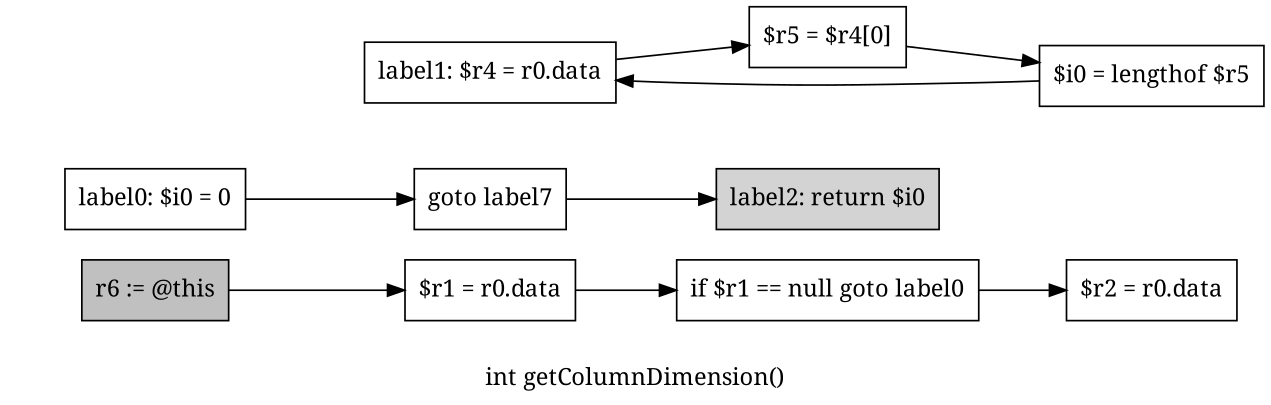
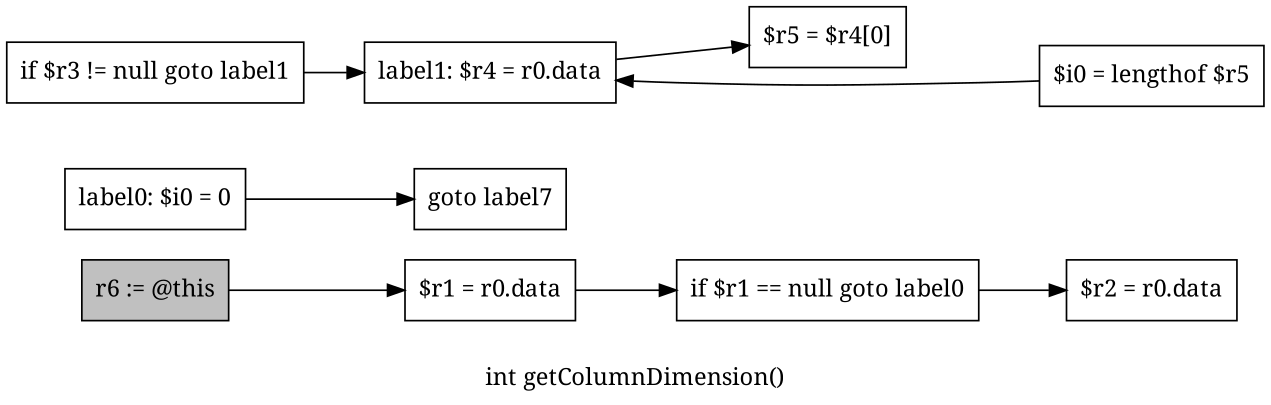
edge "$r5 = $r4[0]" -> "$i0 = lengthof $r5": removed
node "if $r3 != null goto label1": added
node "label2: return $i0": removed
